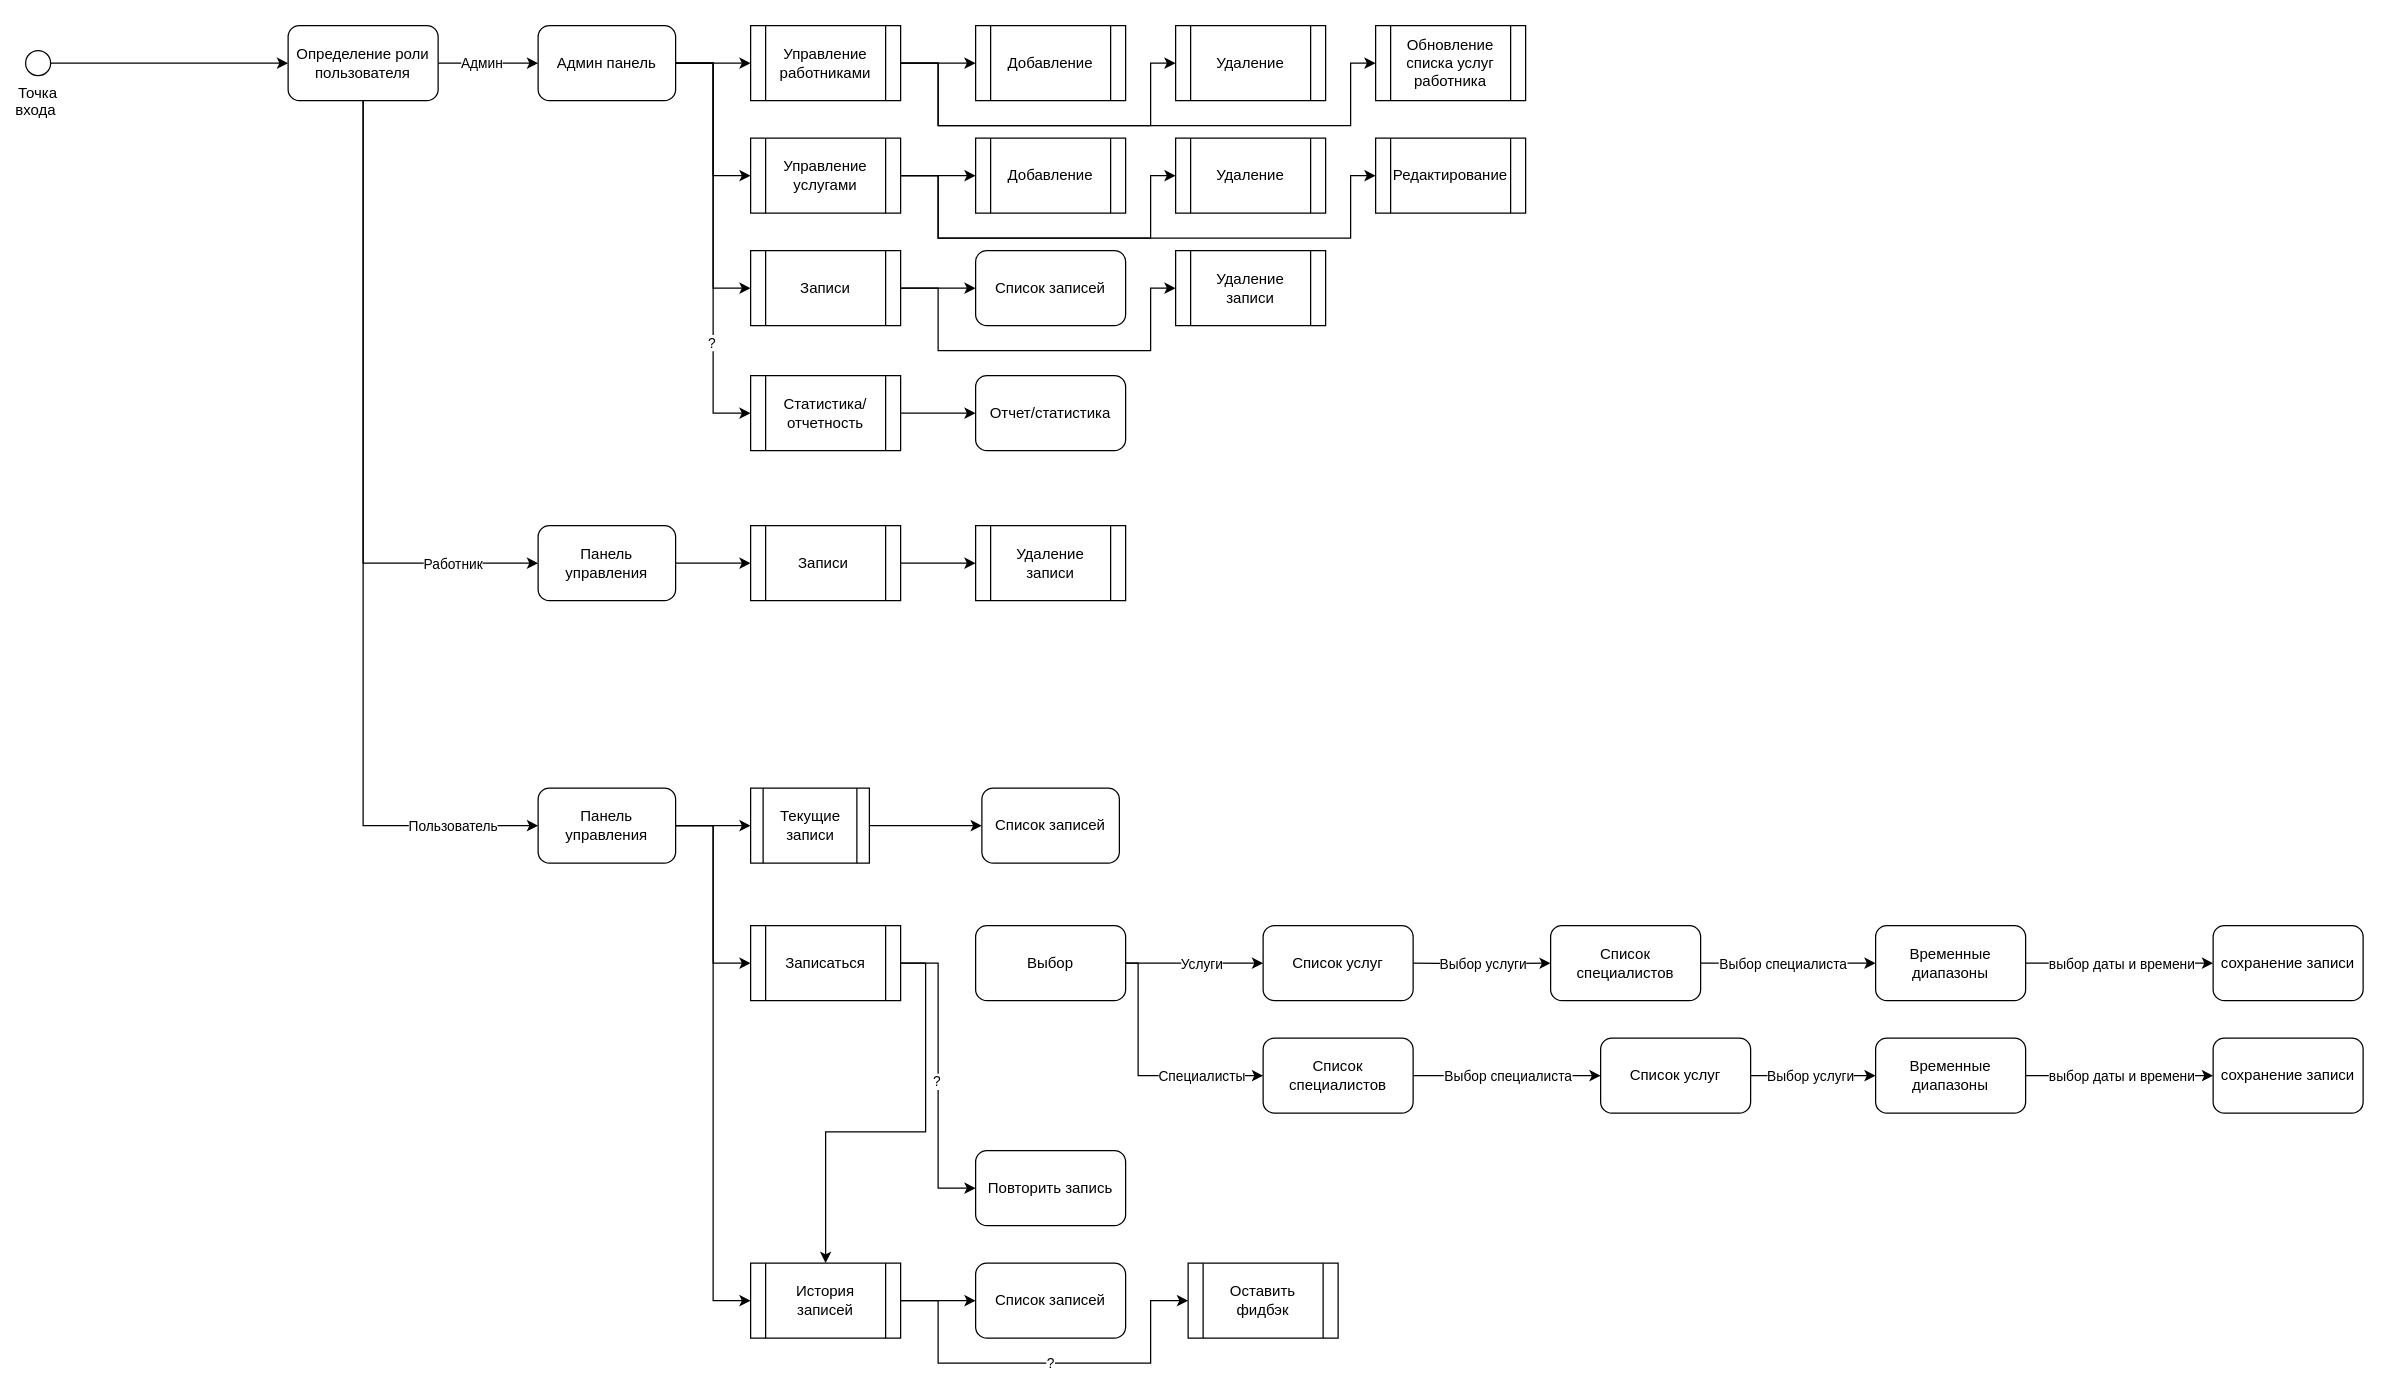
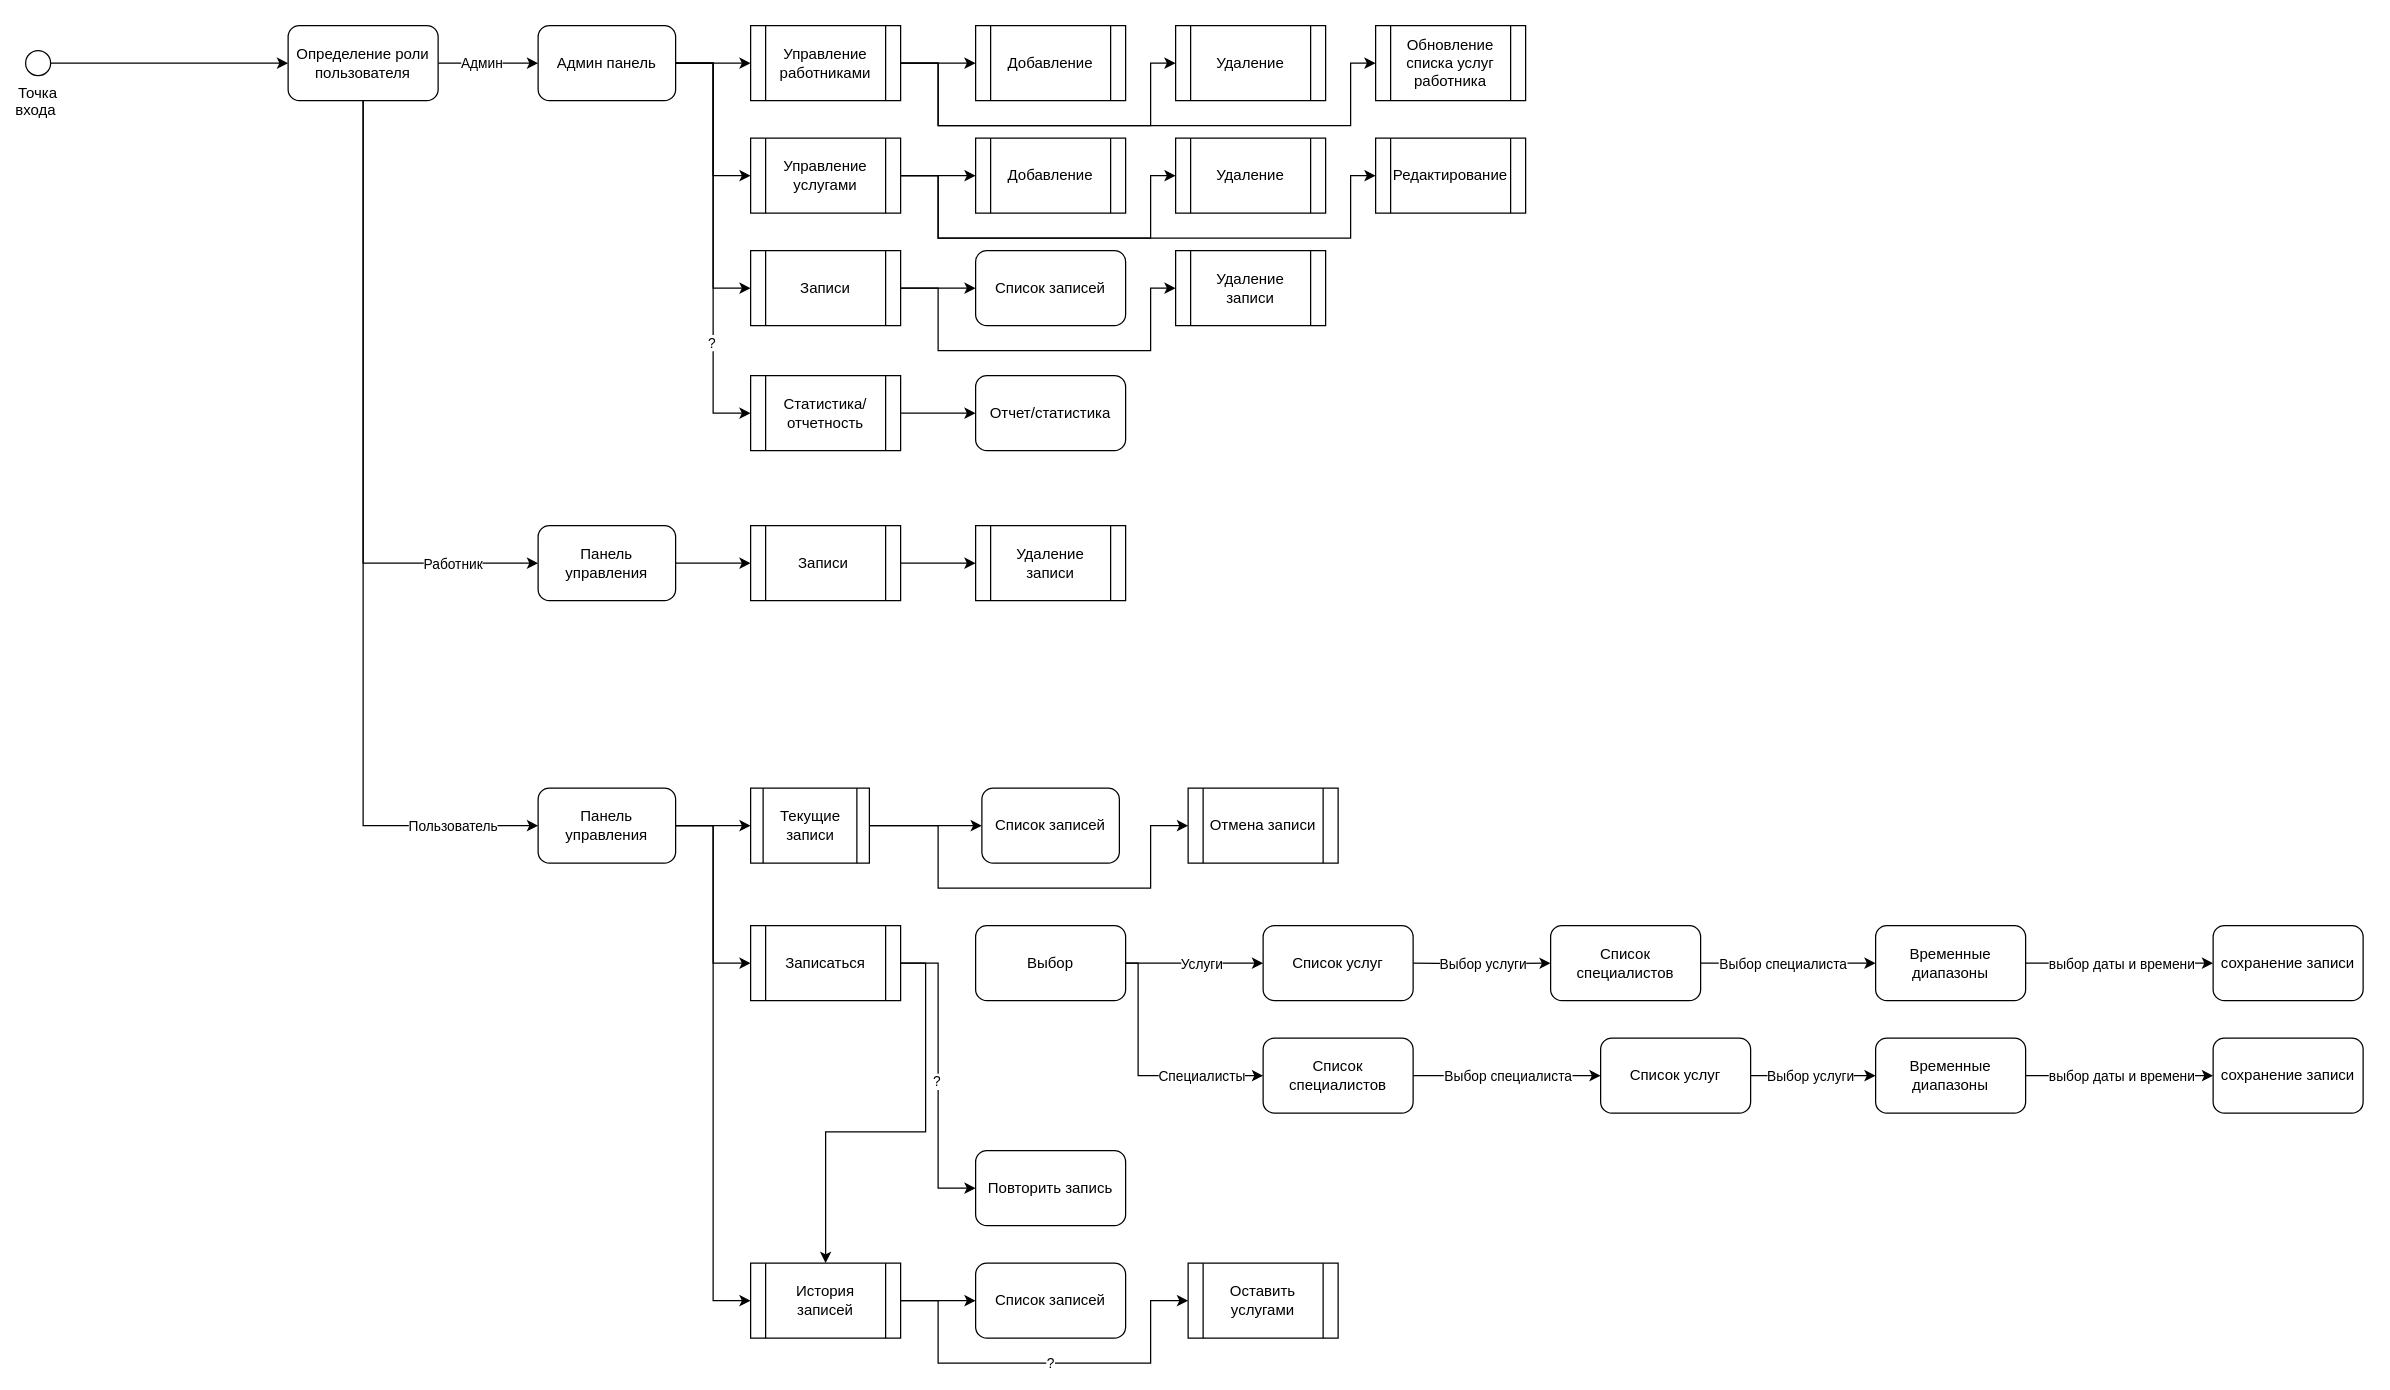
node "Отмена записи": added
edge "Текущие записи" -> "Отмена записи": added
node "Оставить фидбэк": label "Оставить фидбэк" -> "Оставить услугами"
